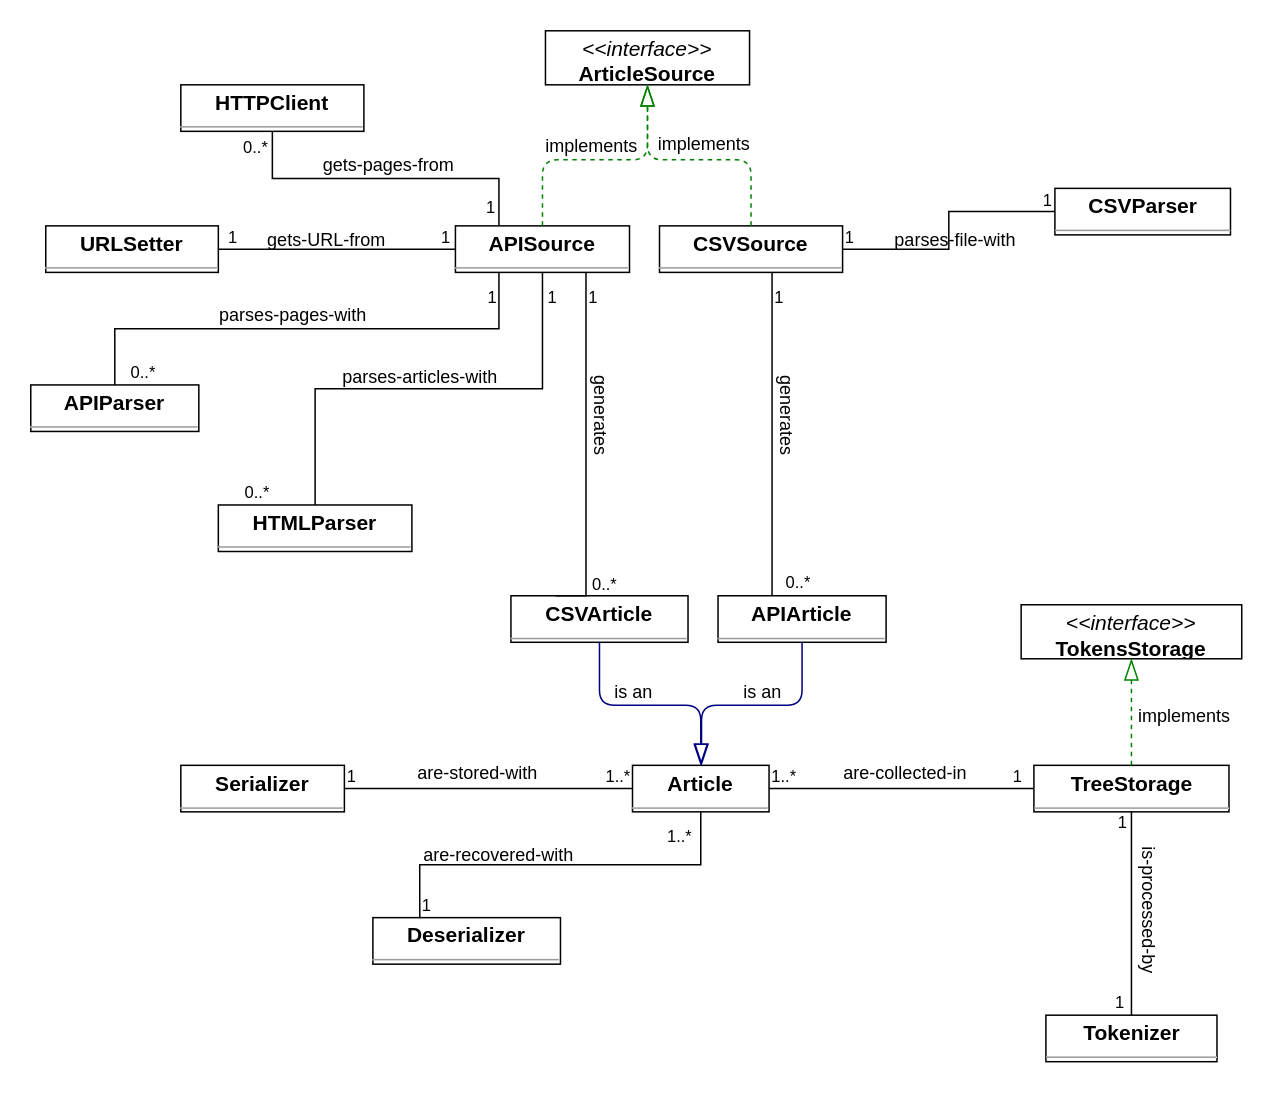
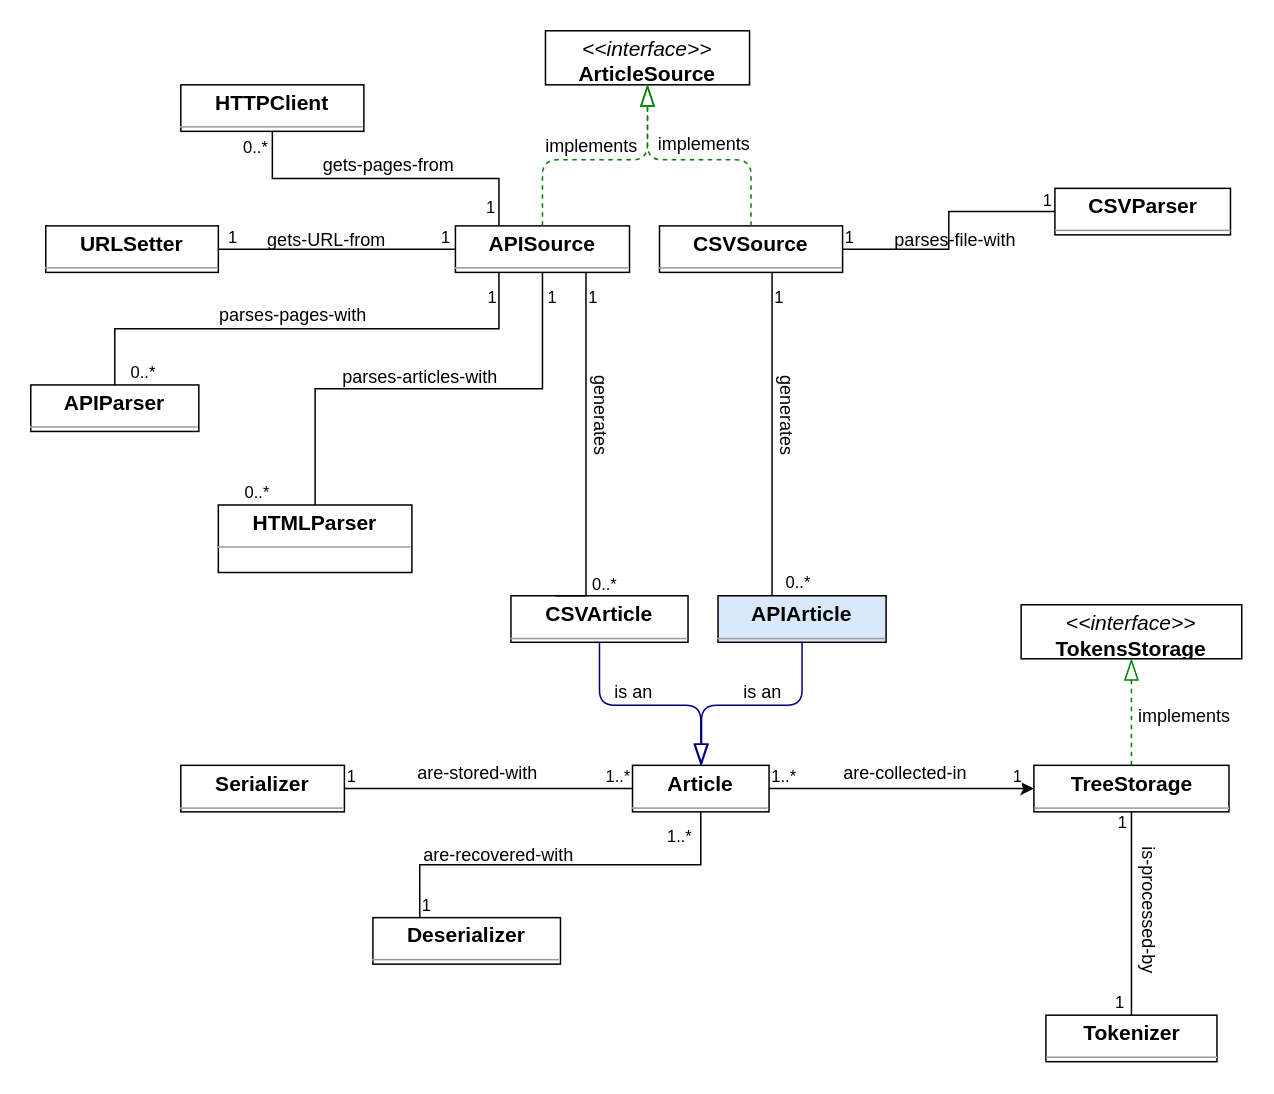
node "HTMLParser": size 194x47 -> 194x68
node "APIArticle": fillcolor #ffffff -> #dae8fc
edge "Article" -- "TreeStorage": arrowhead none -> classic
